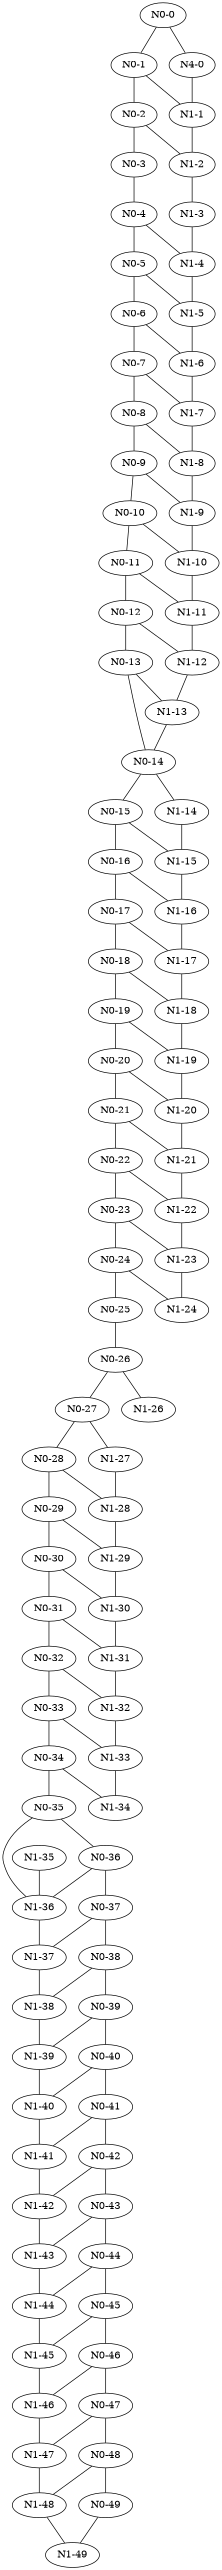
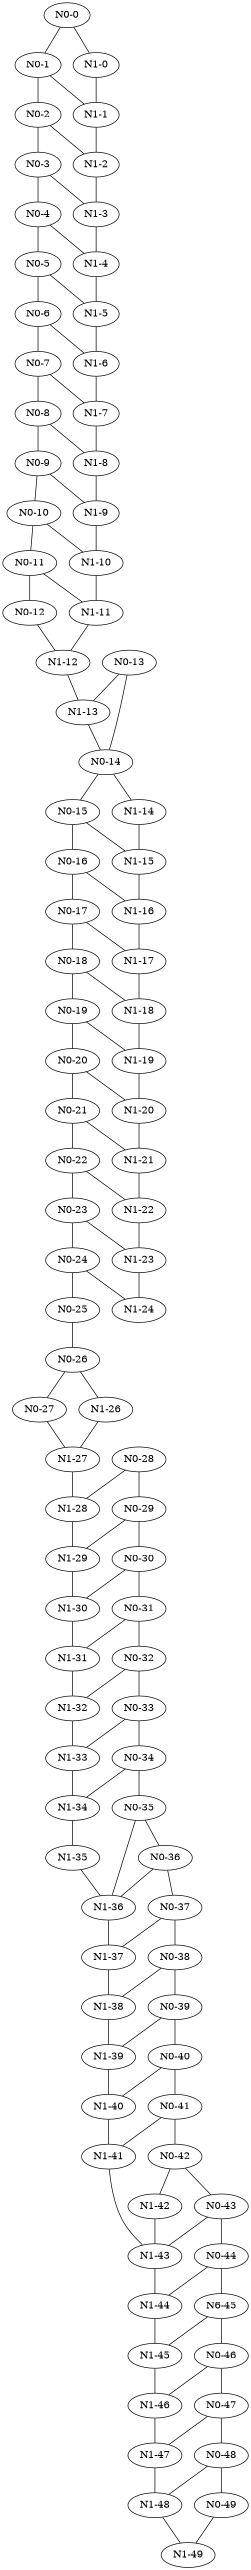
node "N4-0": label "N4-0" -> "N1-0"
edge "N0-3" -- "N1-3": added
edge "N0-12" -- "N0-13": removed
edge "N0-27" -- "N0-28": removed
edge "N1-26" -- "N1-27": added
edge "N1-34" -- "N1-35": added
edge "N1-41" -- "N1-42": now "N1-41" -- "N1-43"
node "N0-45": label "N0-45" -> "N6-45"
